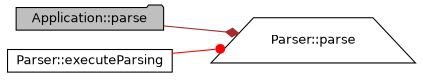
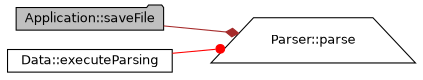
node "Application::parse": label "Application::parse" -> "Application::saveFile"
node "Parser::executeParsing": label "Parser::executeParsing" -> "Data::executeParsing"
